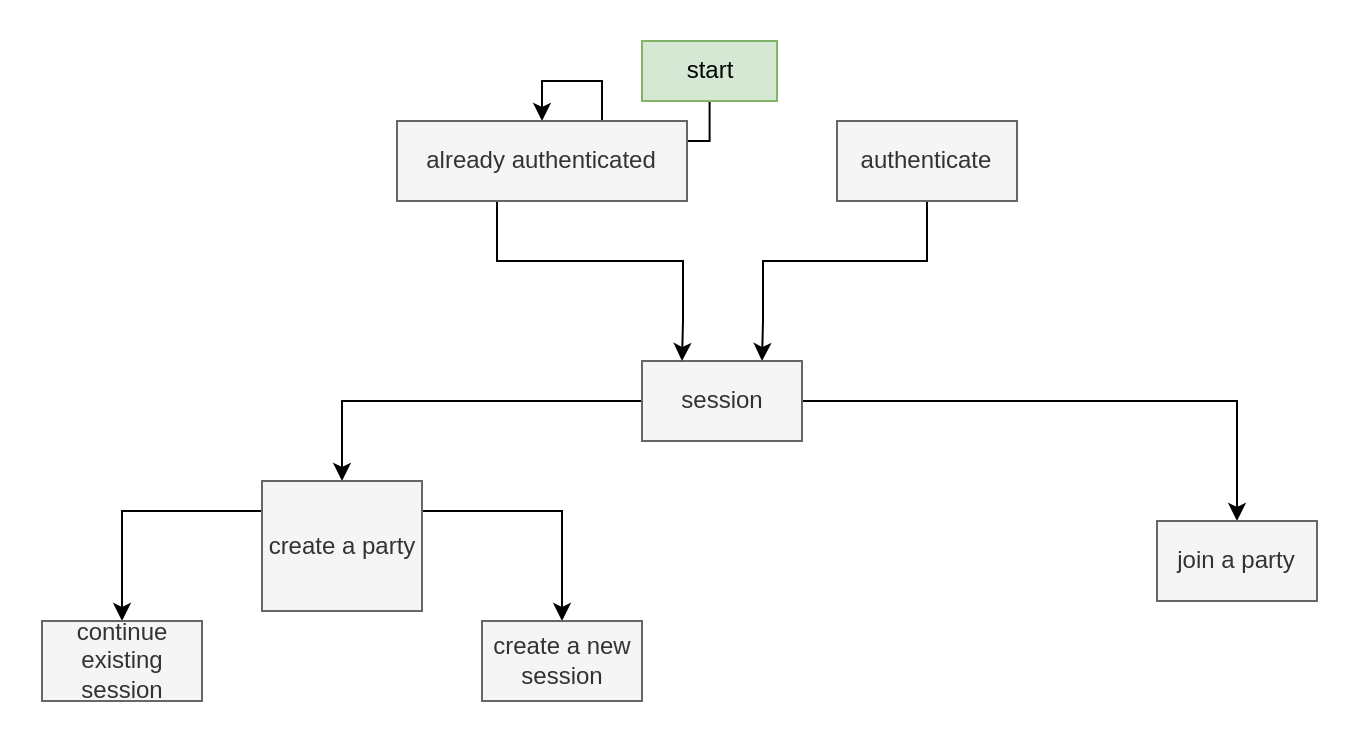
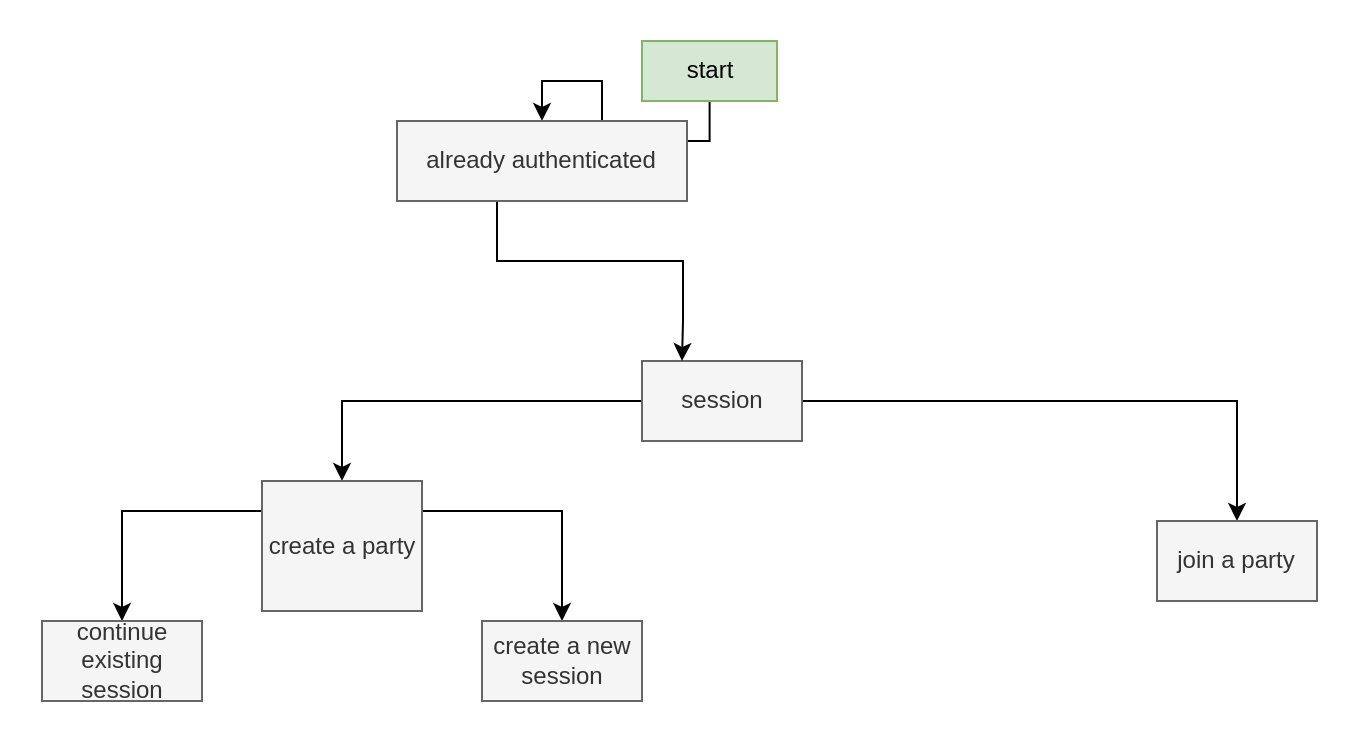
node "authenticate": removed
edge "authenticate" -> "session": removed
